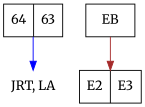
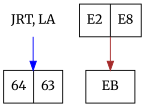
edge "64" -> "JRT, LA": reversed
edge "EB" -> "E2": reversed
node "E2": text "E3" -> "E8"
